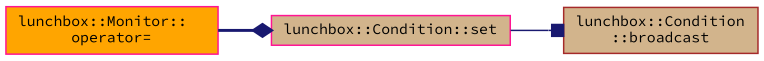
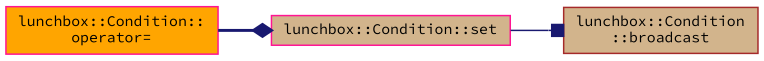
node "lunchbox::Monitor:: operator=": label "lunchbox::Monitor:: operator=" -> "lunchbox::Condition:: operator="
